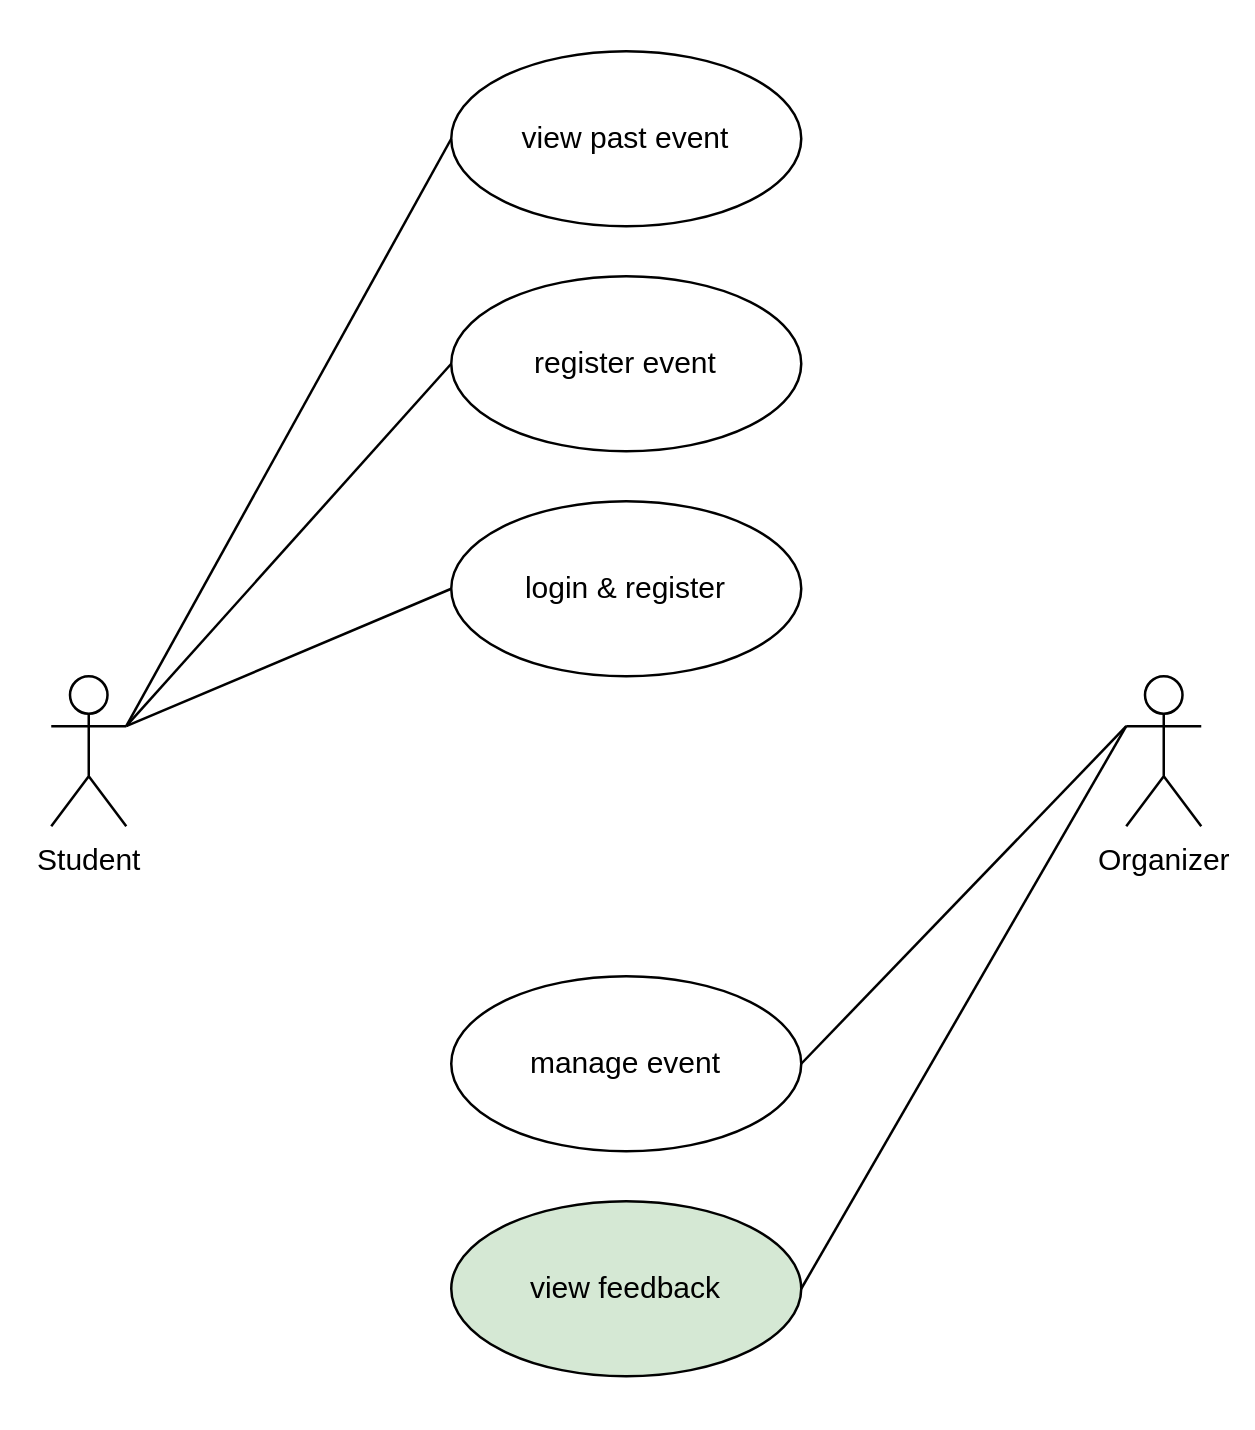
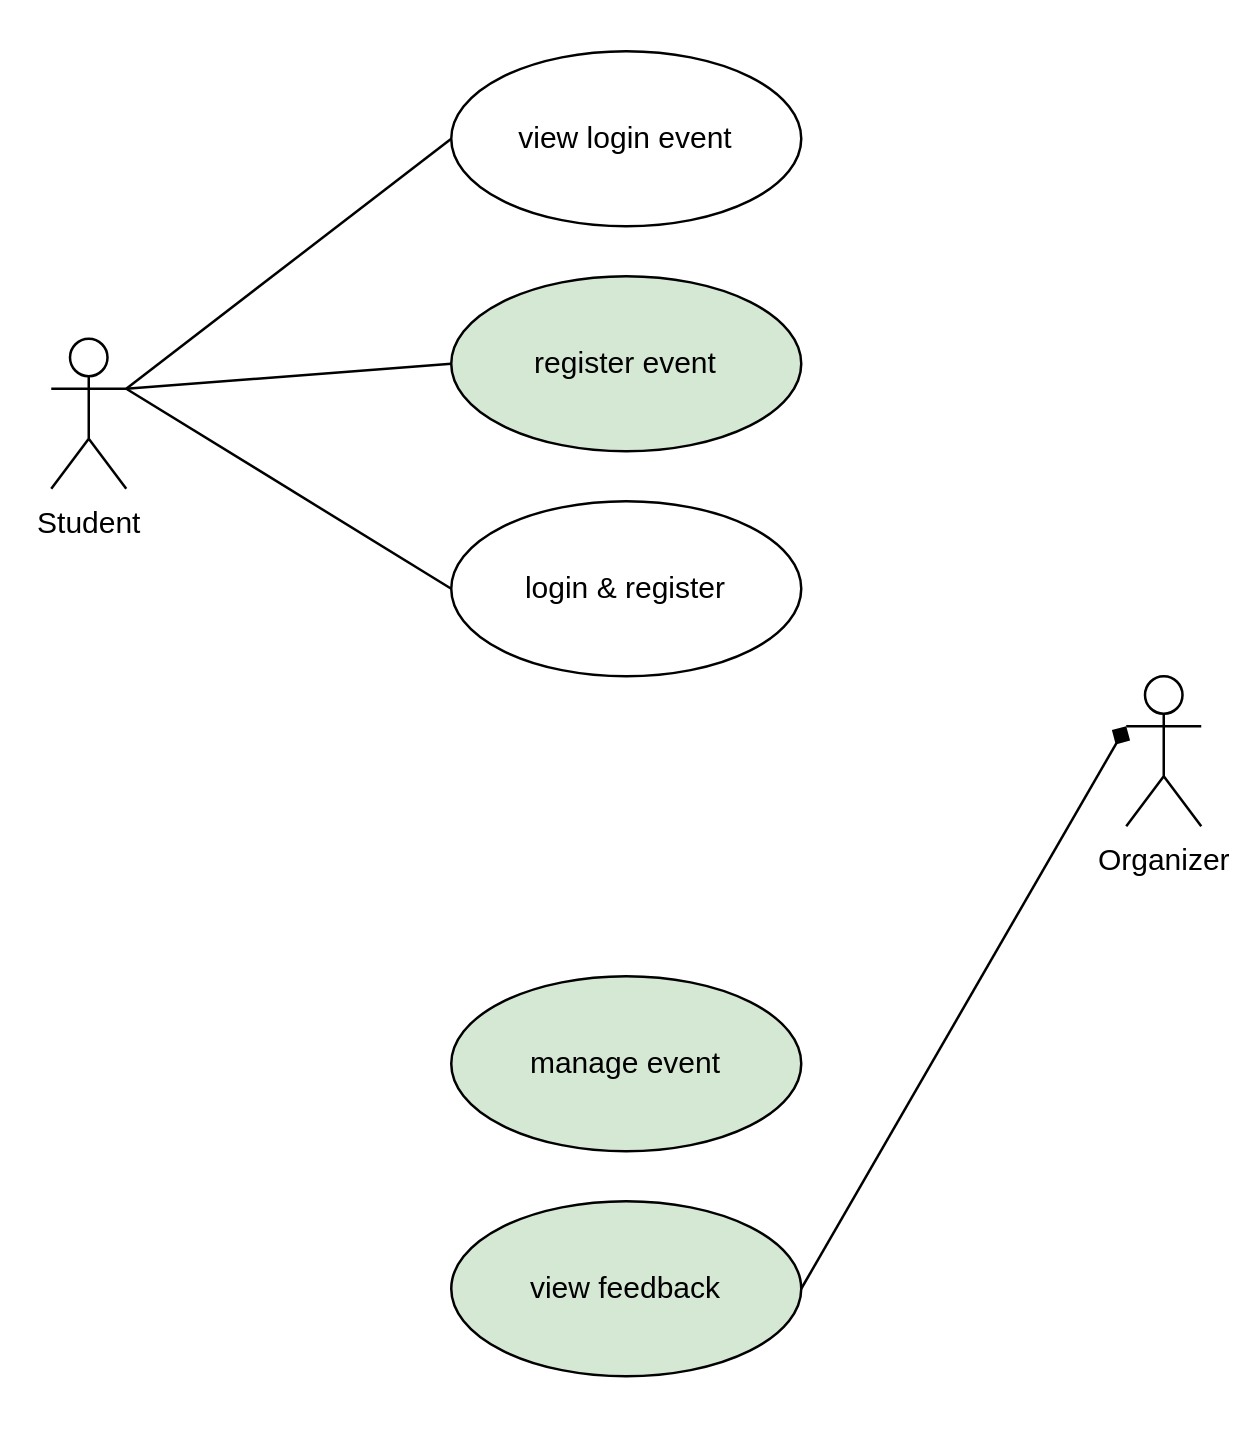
node "view past event": label "view past event" -> "view login event"
node "register event": fillcolor #ffffff -> #d5e8d4
edge "Organizer" -- "view feedback": arrowhead none -> diamond
node "Student": moved (89, 751) -> (89, 414)
edge "Organizer" -- "manage event": removed
node "manage event": fillcolor #ffffff -> #d5e8d4
